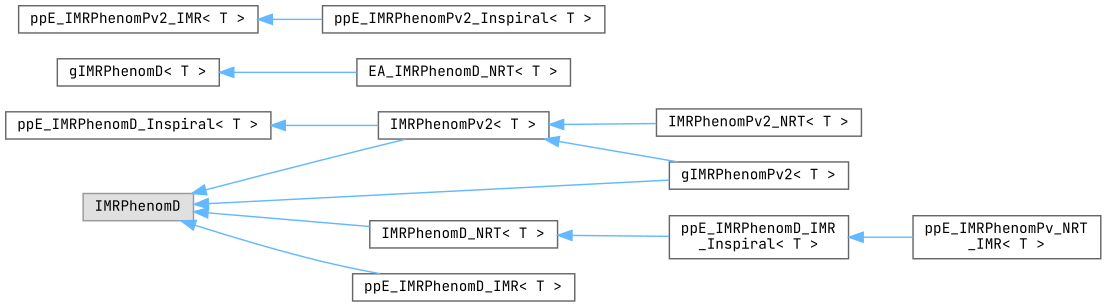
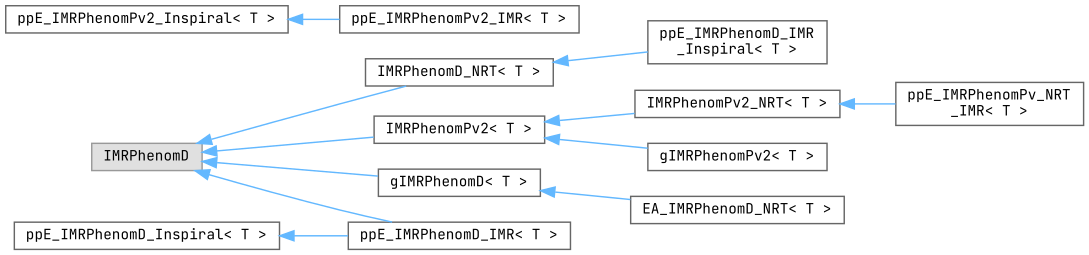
edge "ppE_IMRPhenomPv2_Inspiral< T >" -> "ppE_IMRPhenomPv2_IMR< T >": reversed
edge "IMRPhenomPv2< T >" -> "ppE_IMRPhenomD_Inspiral< T >": now "ppE_IMRPhenomD_IMR< T >" -> "ppE_IMRPhenomD_Inspiral< T >"
edge "gIMRPhenomPv2< T >" -> "IMRPhenomD": now "gIMRPhenomD< T >" -> "IMRPhenomD"
edge "ppE_IMRPhenomPv_NRT _IMR< T >" -> "ppE_IMRPhenomD_IMR _Inspiral< T >": now "ppE_IMRPhenomPv_NRT _IMR< T >" -> "IMRPhenomPv2_NRT< T >"
